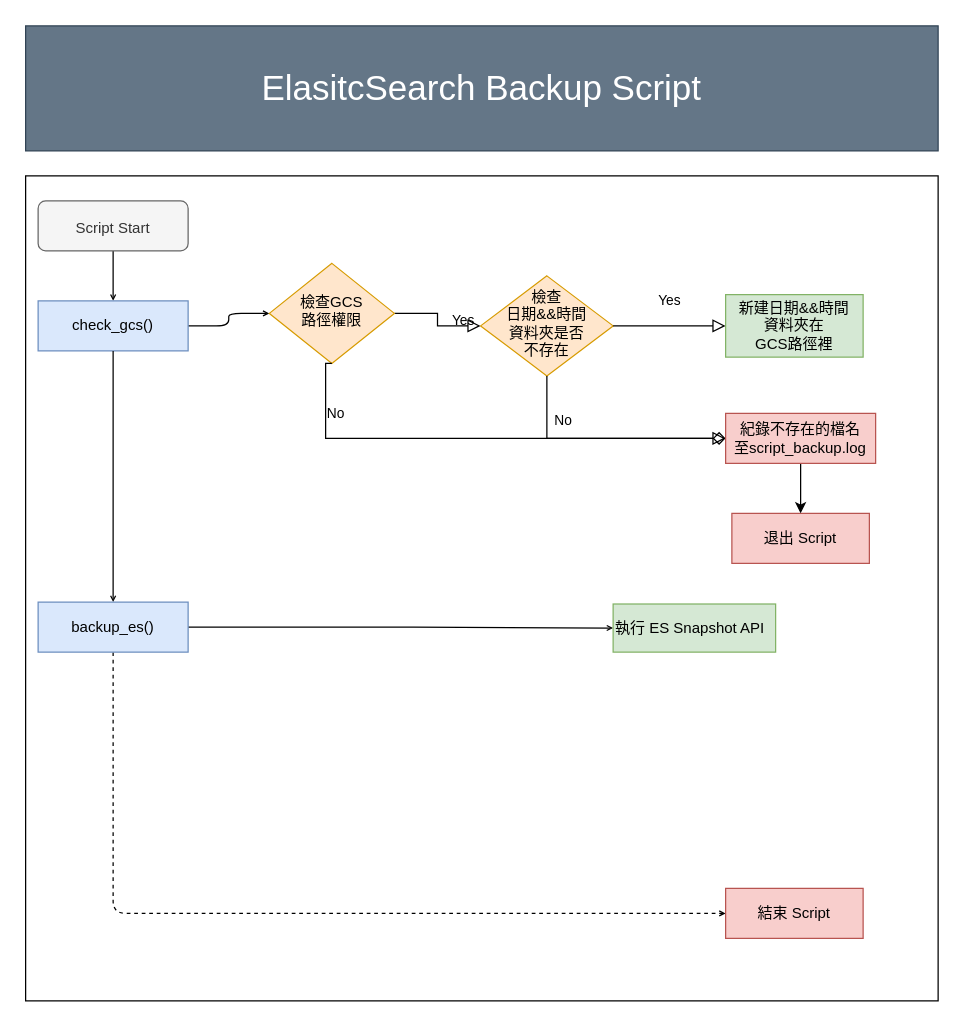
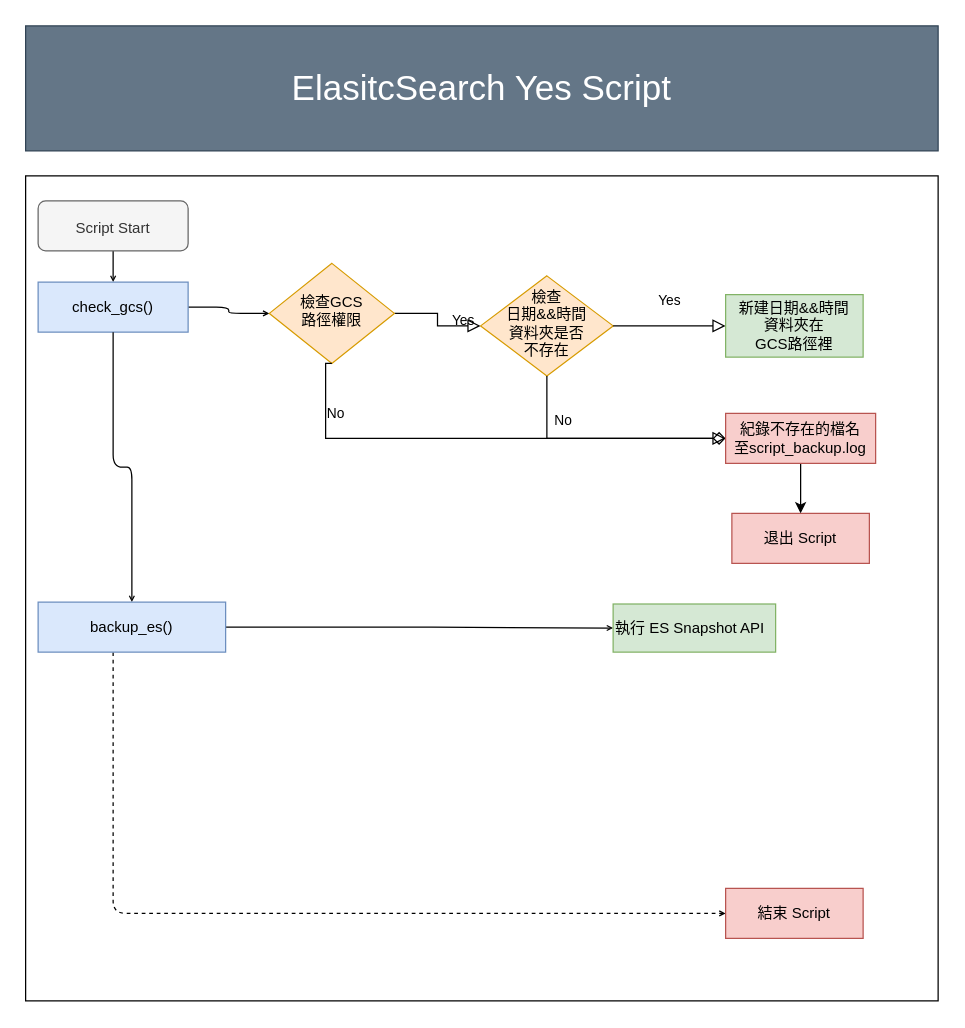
node "ElasitcSearch Backup Script": label "ElasitcSearch Backup Script" -> "ElasitcSearch Yes Script"
node "check_gcs()": moved (113, 326) -> (113, 307)
node "backup_es()": size 150x50 -> 188x50
